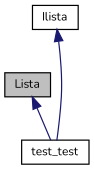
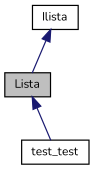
edge "test_test" -> "Ilista": now "Lista" -> "Ilista"
